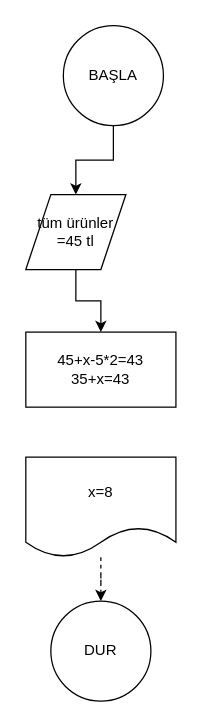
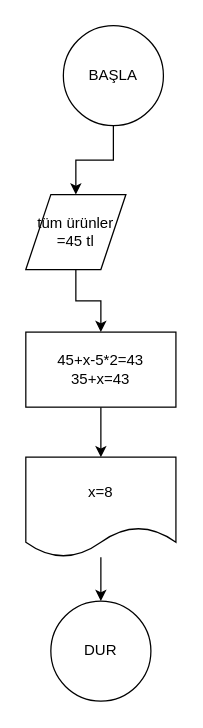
edge "45+x-5*2=43 35+x=43" -> "x=8": added
edge "x=8" -> "DUR": style dashed -> solid
